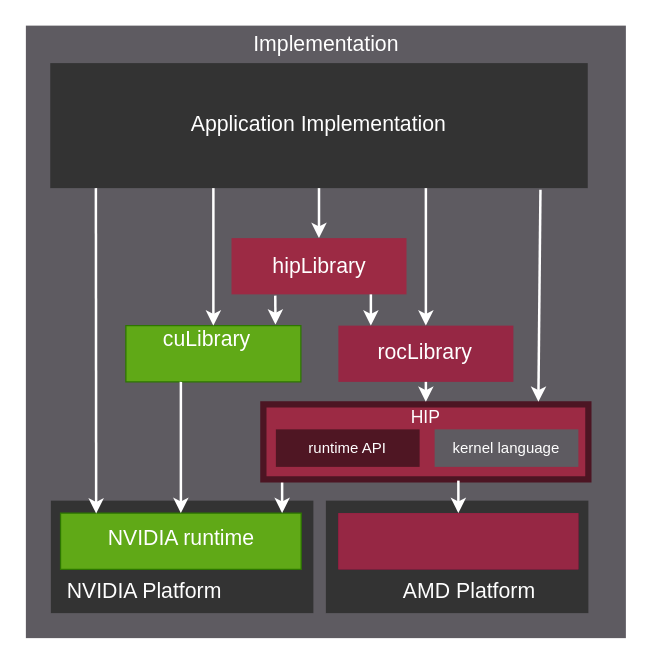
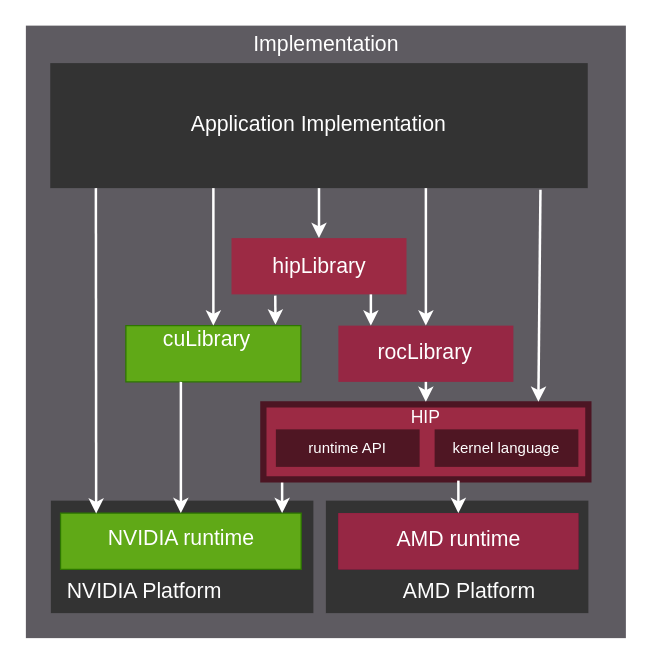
node "kernel language": fillcolor #5e5b61 -> #4f1623
node "AMD runtime": added
